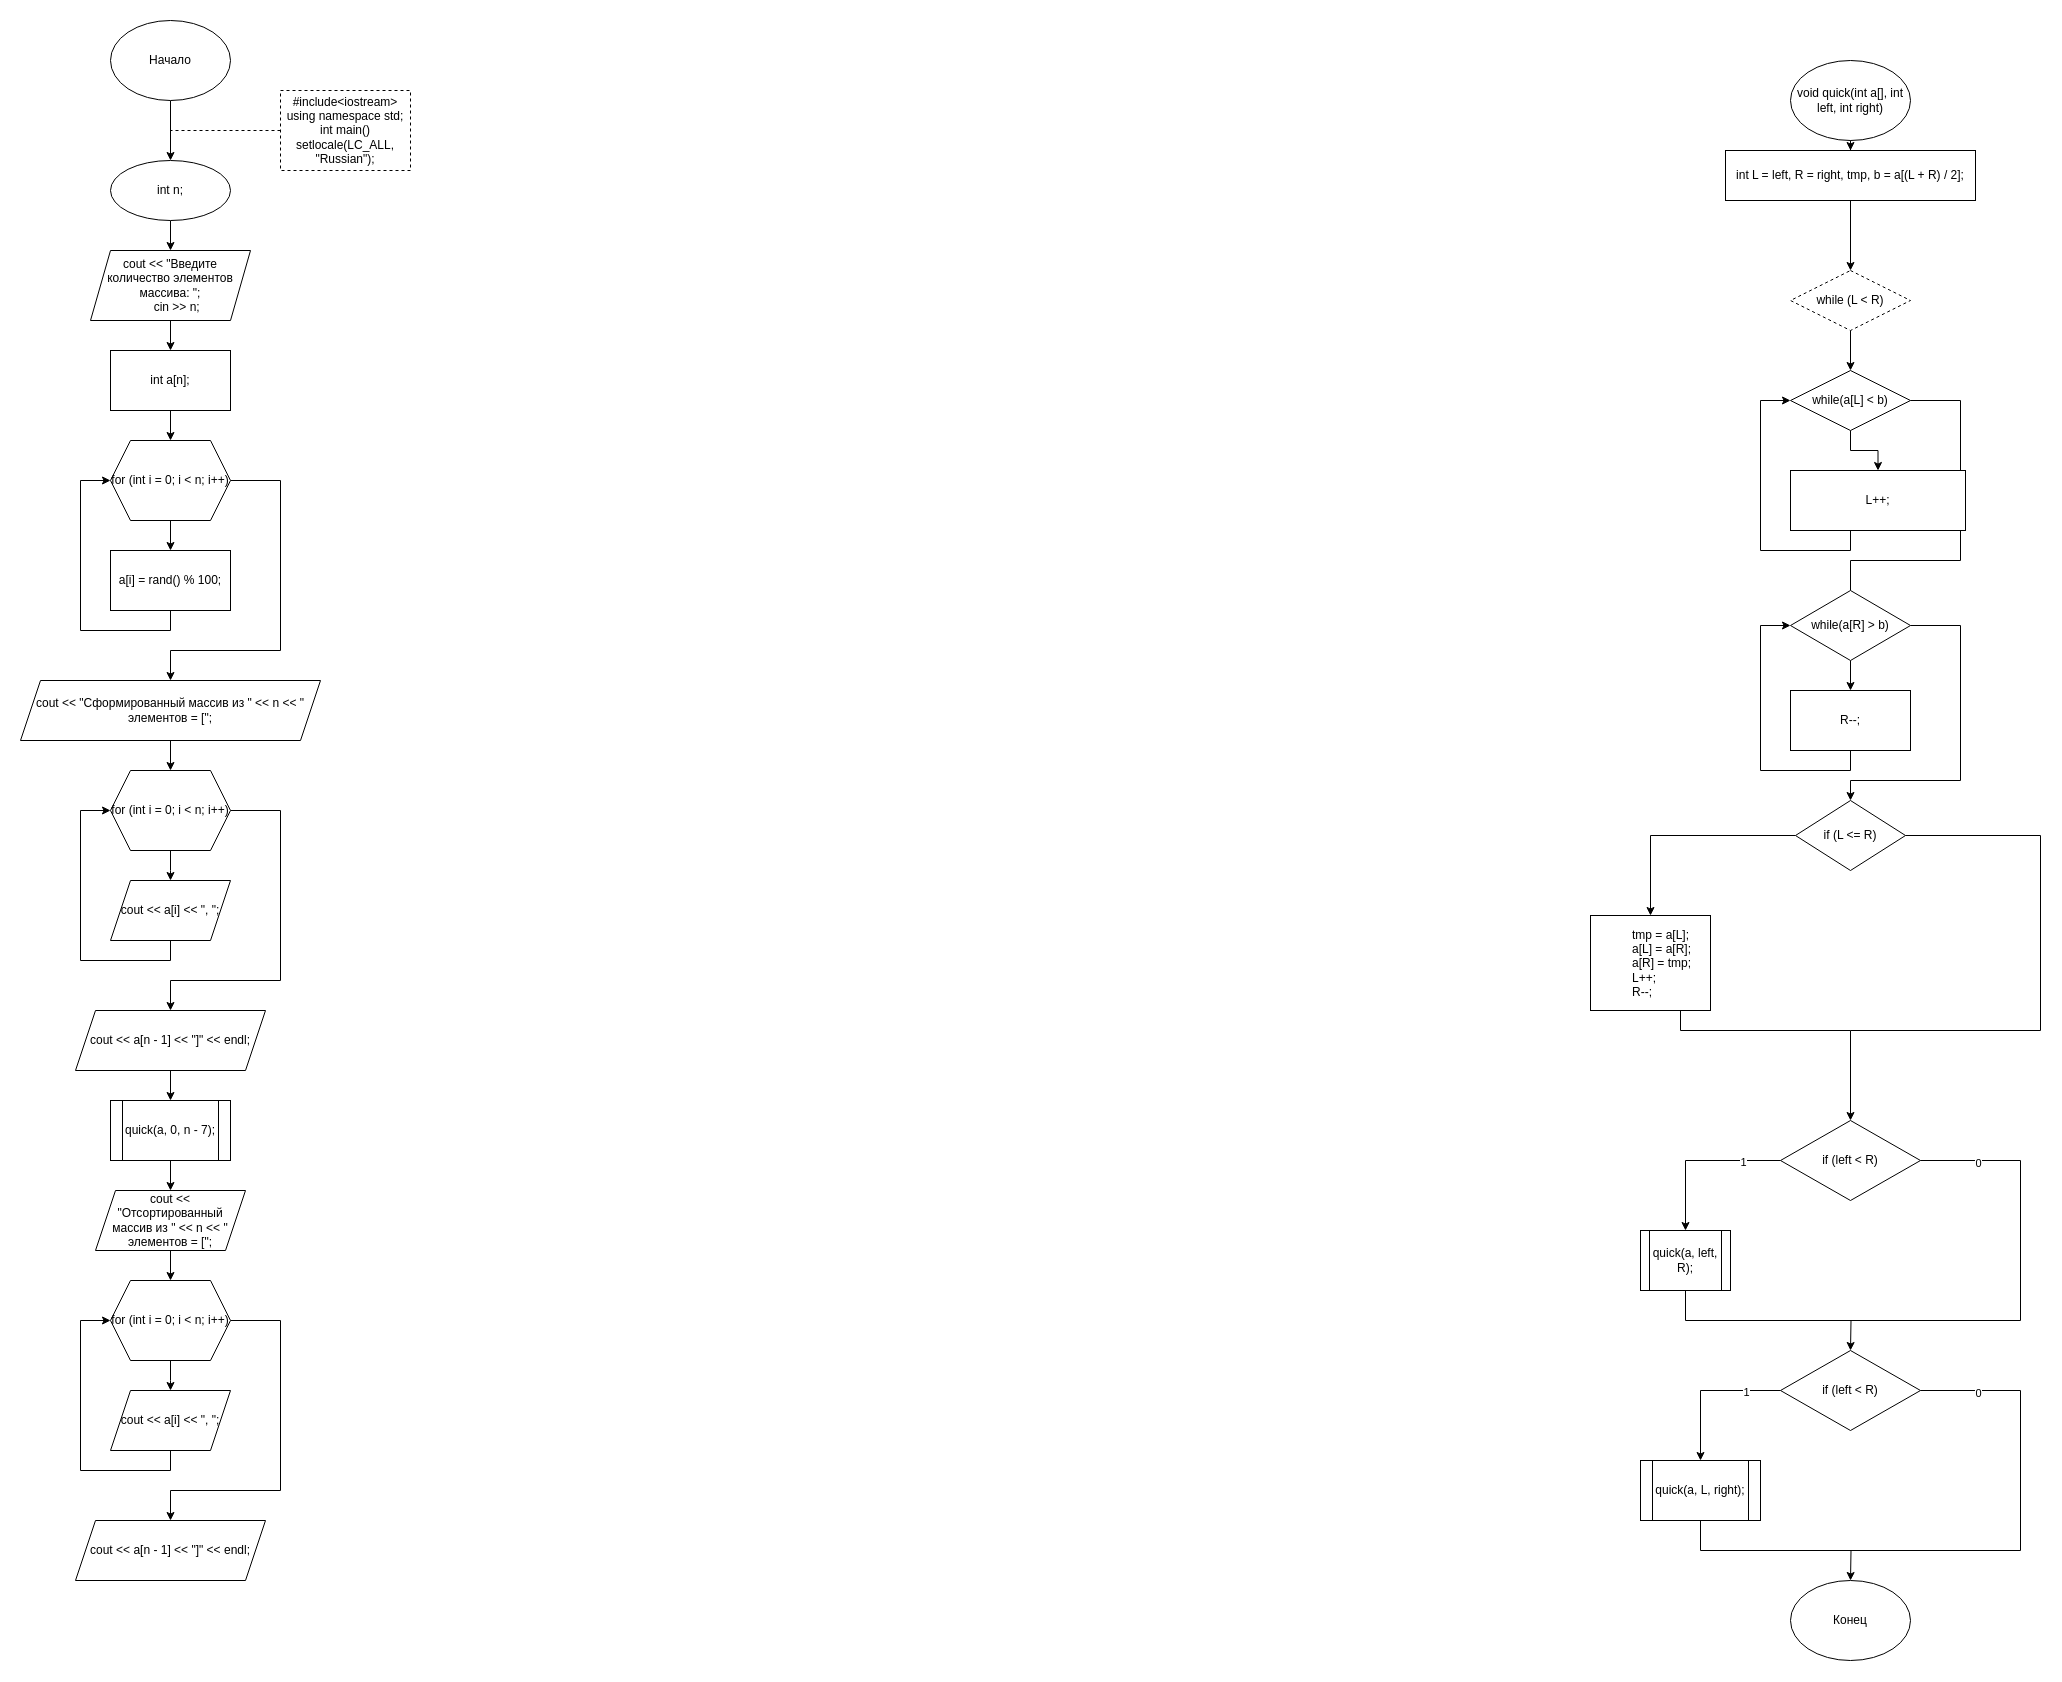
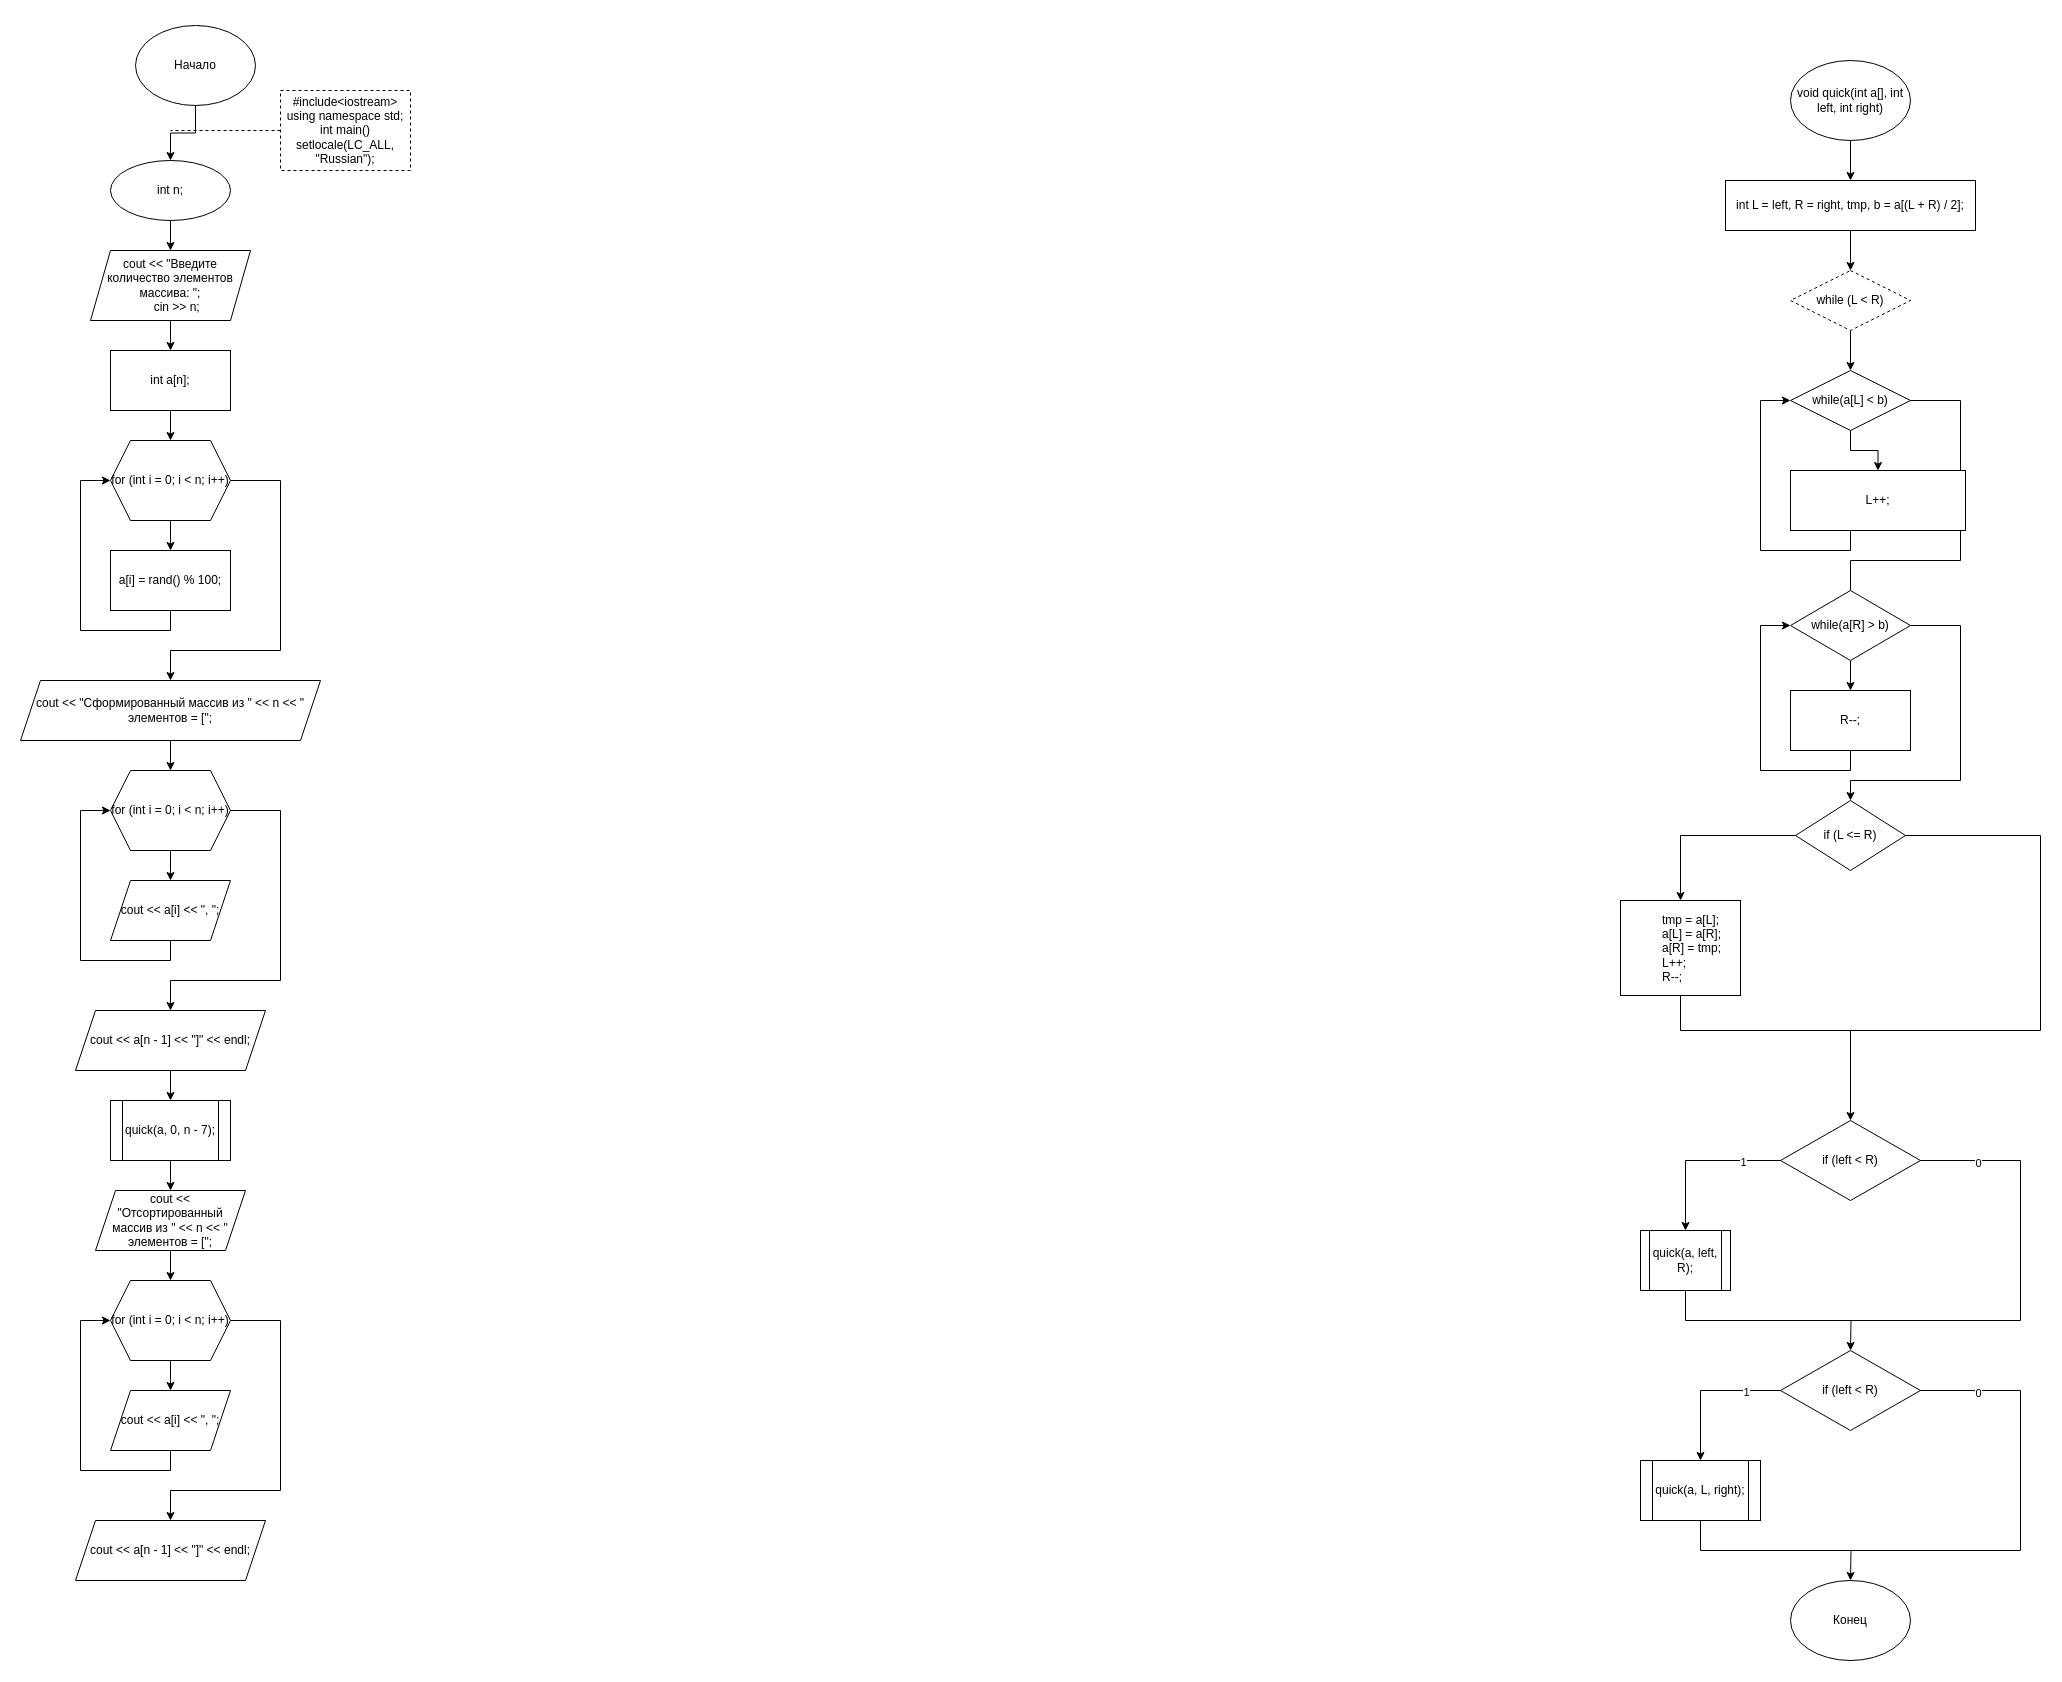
node "Начало": moved (171, 61) -> (196, 66)
node "int L = left, R = right, tmp, b = a[(L + R) / 2];": moved (1851, 176) -> (1851, 206)
node "tmp = a[L]; a[L] = a[R]; a[R] = tmp; L++; R--;": moved (1651, 963) -> (1681, 948)
